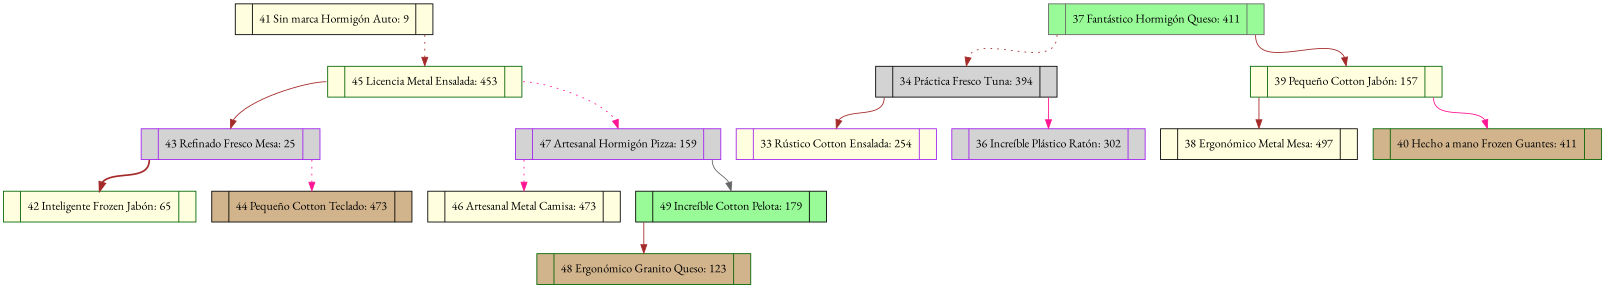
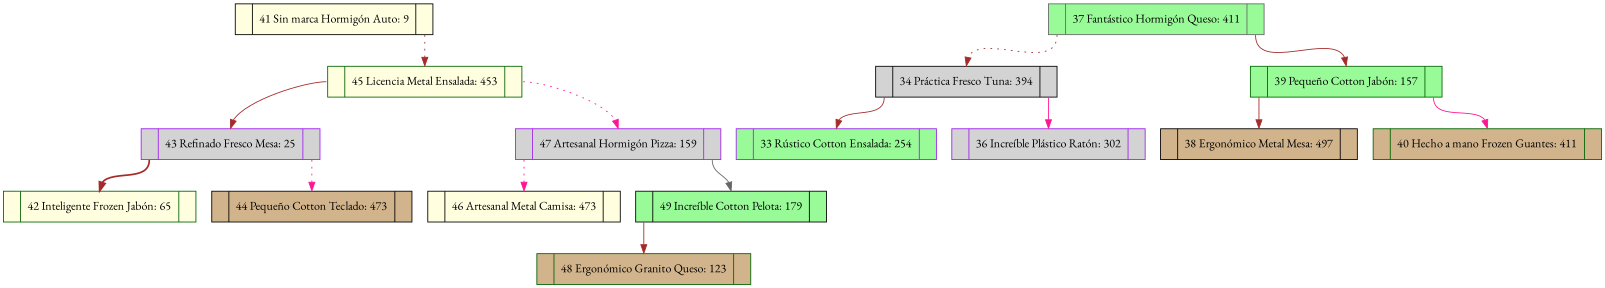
node "39 Pequeño Cotton Jabón: 157": fillcolor lightyellow -> palegreen
node "33 Rústico Cotton Ensalada: 254": fillcolor lightyellow -> palegreen
node "38 Ergonómico Metal Mesa: 497": fillcolor lightyellow -> tan
